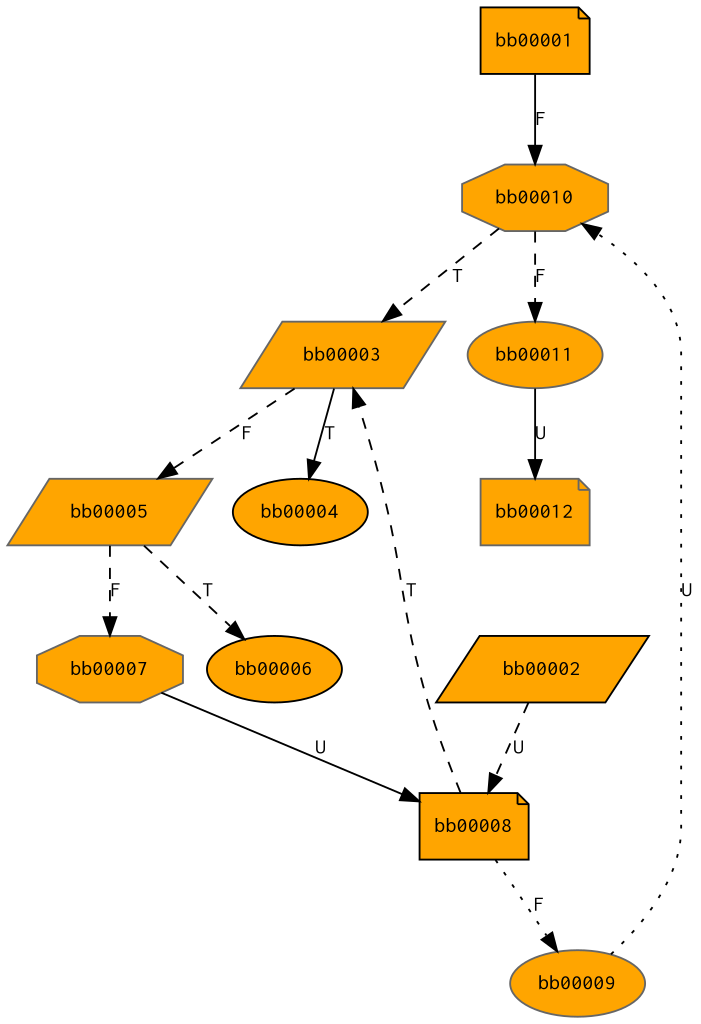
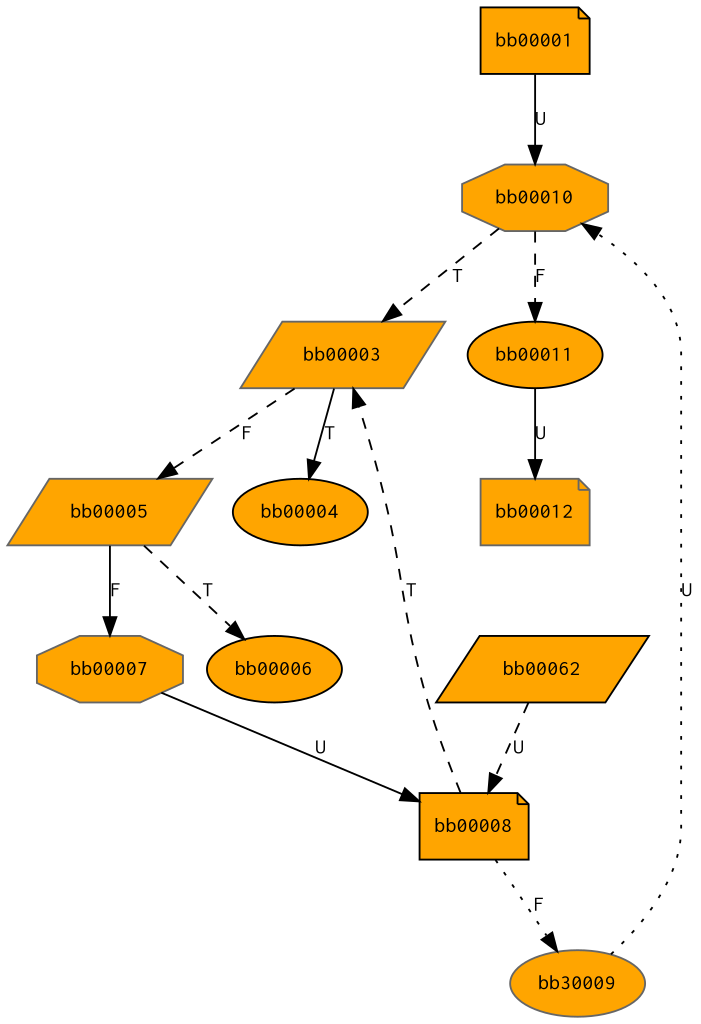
edge "bb00001" -> "bb00010": label "F" -> "U"
node "bb00011": color gray40 -> black
edge "bb00005" -> "bb00007": style dashed -> solid
node "bb00002": label "bb00002" -> "bb00062"
node "bb00009": label "bb00009" -> "bb30009"
